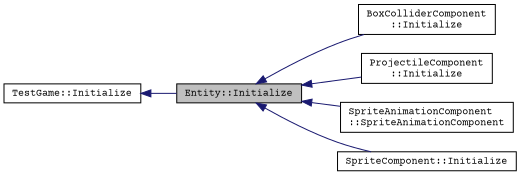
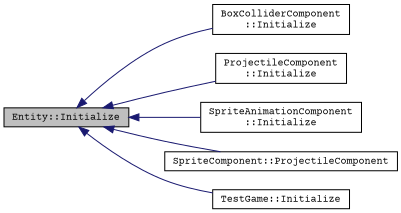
edge "Entity::Initialize" -> "TestGame::Initialize": reversed
node "SpriteAnimationComponent ::SpriteAnimationComponent": label "SpriteAnimationComponent ::SpriteAnimationComponent" -> "SpriteAnimationComponent ::Initialize"
node "SpriteComponent::Initialize": label "SpriteComponent::Initialize" -> "SpriteComponent::ProjectileComponent"
